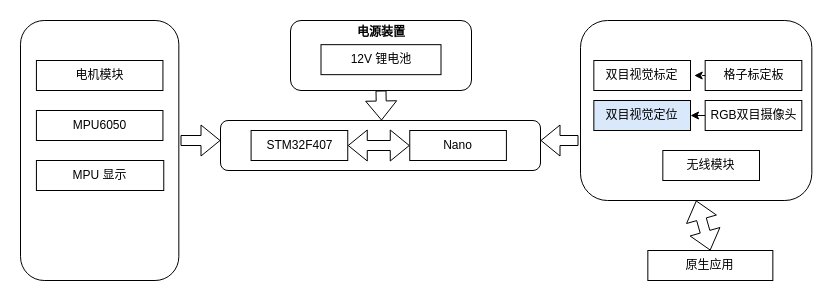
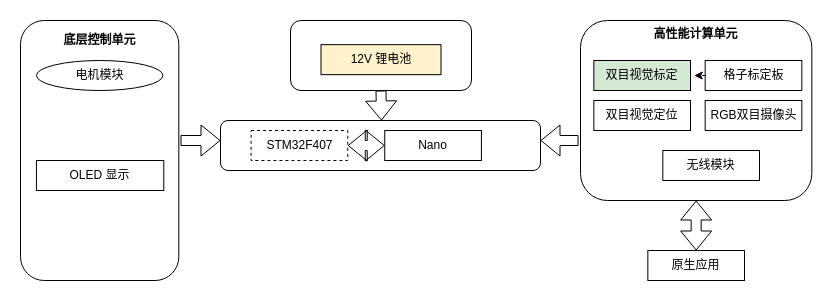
node "电源装置": removed
node "高性能计算单元": added
node "底层控制单元": added
node "12V 锂电池": fillcolor #ffffff -> #fff2cc
node "电机模块": shape rectangle -> ellipse
node "双目视觉标定": fillcolor #ffffff -> #d5e8d4
node "双目视觉定位": fillcolor #dae8fc -> #ffffff
edge "RGB双目摄像头" -> "双目视觉定位": removed
node "MPU6050": removed
node "STM32F407": style solid -> dashed
node "Nano": moved (458, 146) -> (433, 146)
node "MPU 显示": label "MPU 显示" -> "OLED 显示"
node "原生应用": size 125x30 -> 97x30
